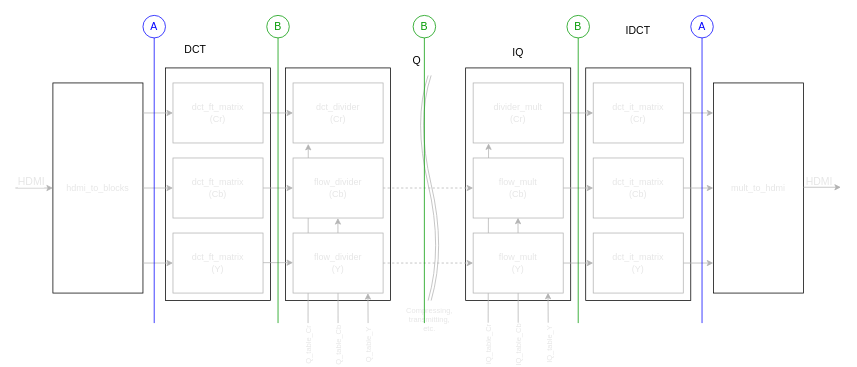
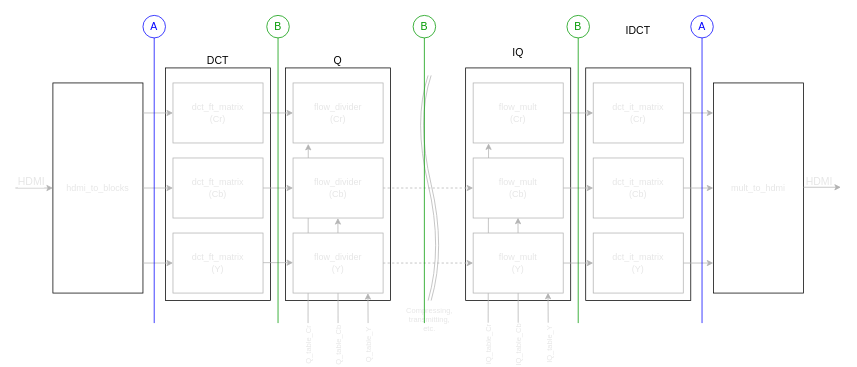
node "DCT": moved (195, 49) -> (218, 60)
node "Q": moved (417, 60) -> (338, 60)
node "dct_divider (Cr)": label "dct_divider (Cr)" -> "flow_divider (Cr)"
node "divider_mult (Cr)": label "divider_mult (Cr)" -> "flow_mult (Cr)"
